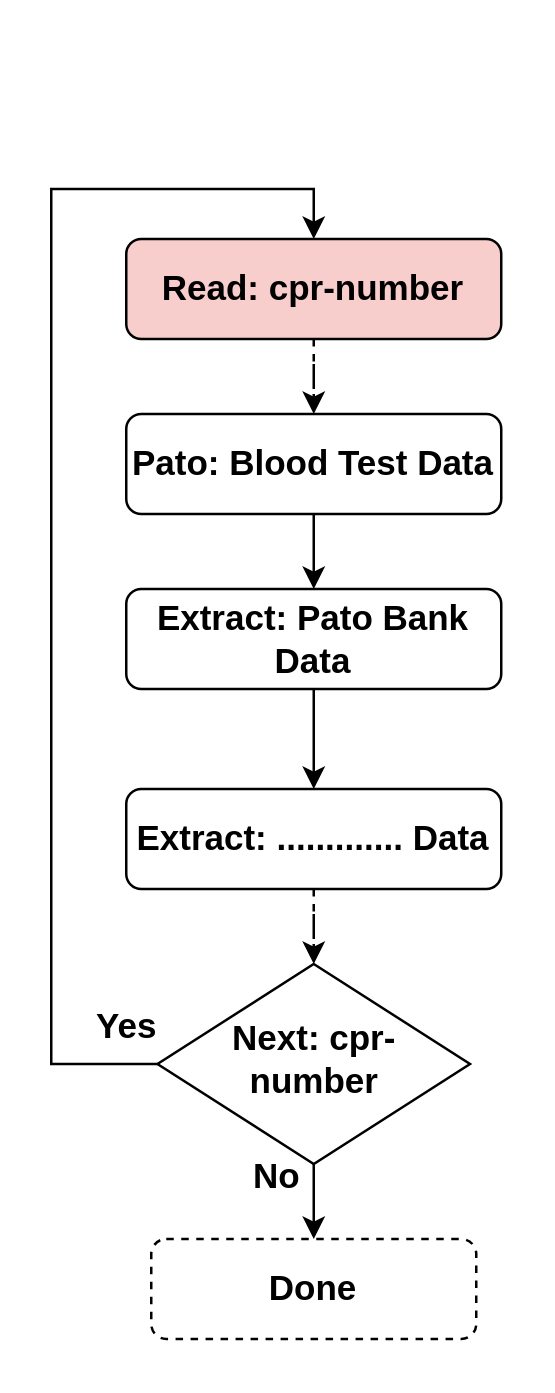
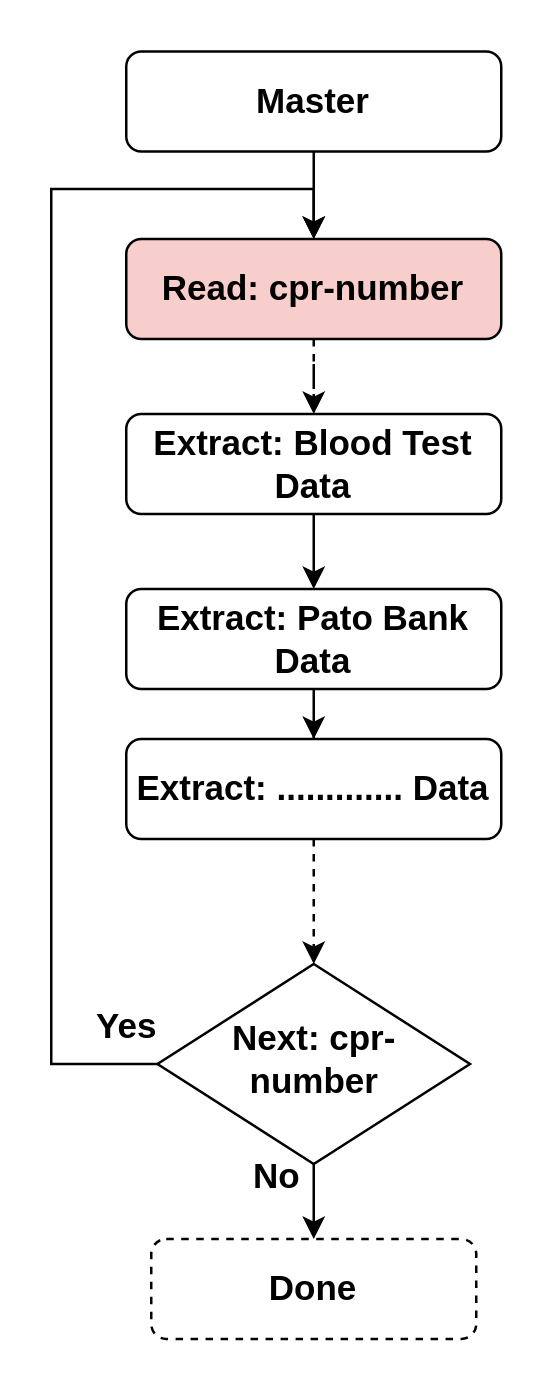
node "Master": added
edge "Master" -> "Read: cpr-number": added
node "Pato: Blood Test Data": label "Pato: Blood Test Data" -> "Extract: Blood Test Data"
node "Extract: ............. Data": moved (314, 839) -> (314, 789)
